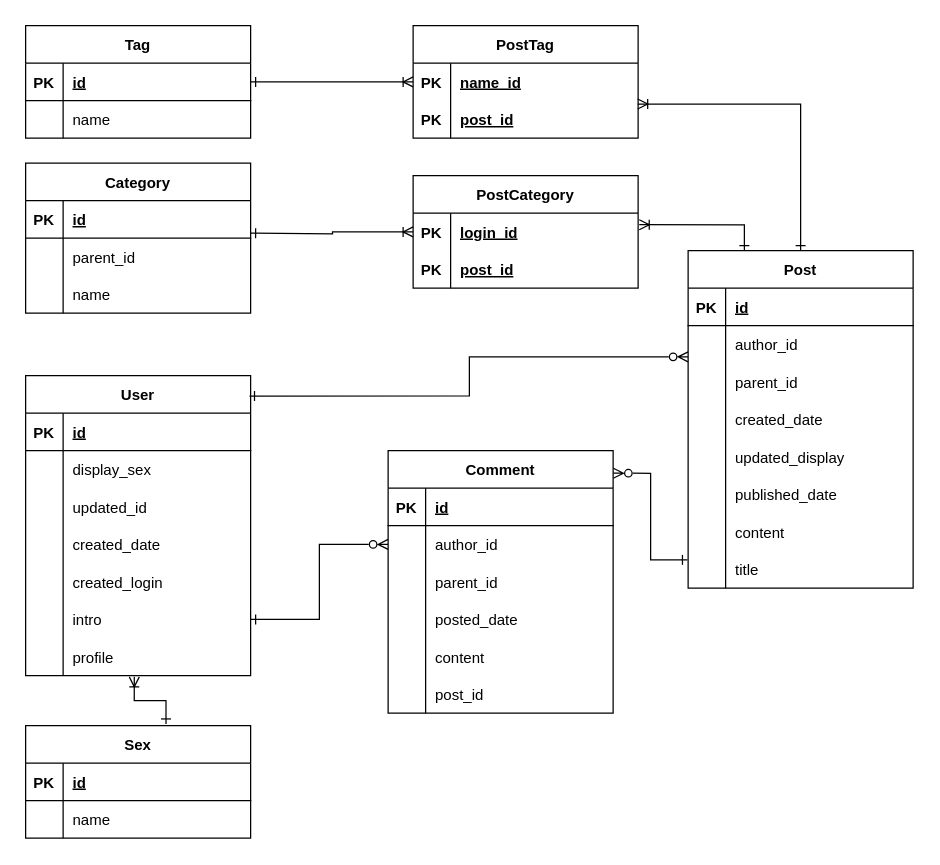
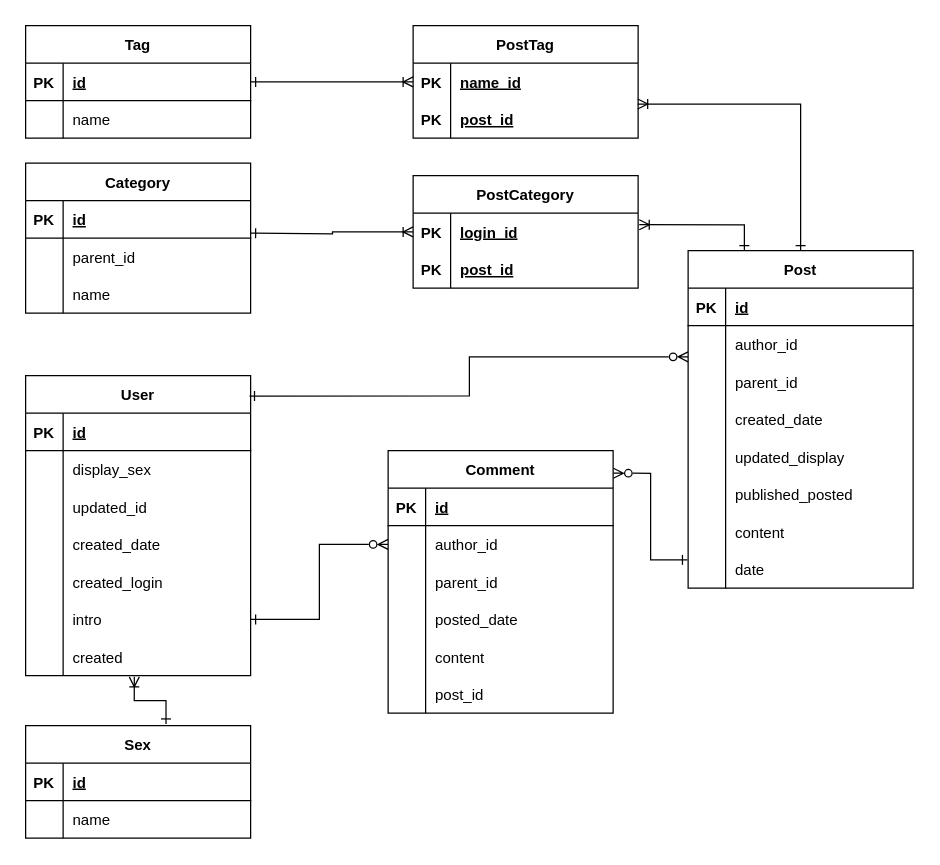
node "published_date": label "published_date" -> "published_posted"
node "title": label "title" -> "date"
node "profile": label "profile" -> "created"
